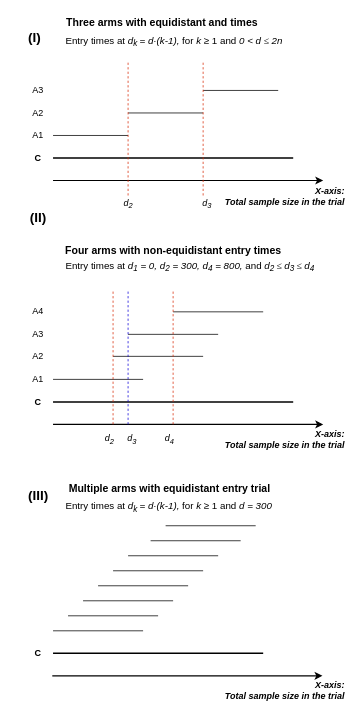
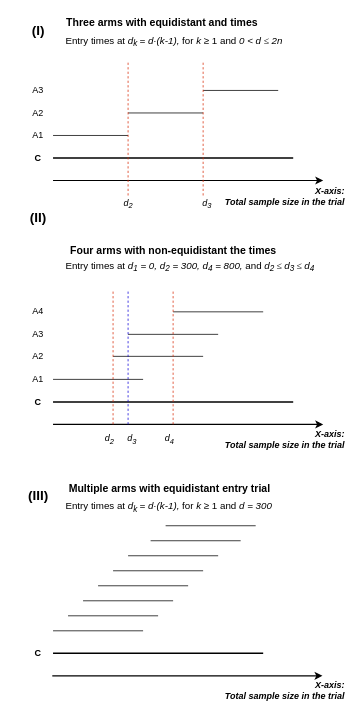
node "(I)": moved (34, 38) -> (38, 30)
node "Four arms with non-equidistant entry times": label "Four arms with non-equidistant entry times" -> "Four arms with non-equidistant the times"
